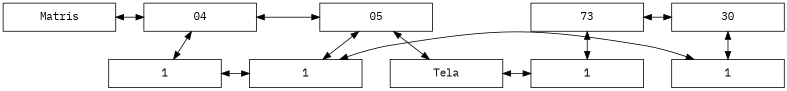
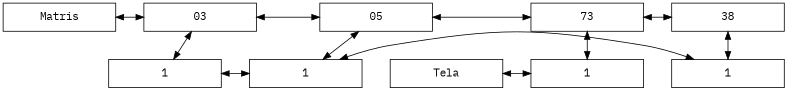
node "04": label "04" -> "03"
node "30": label "30" -> "38"
edge "05" -- "Tela": now "05" -- "73"
